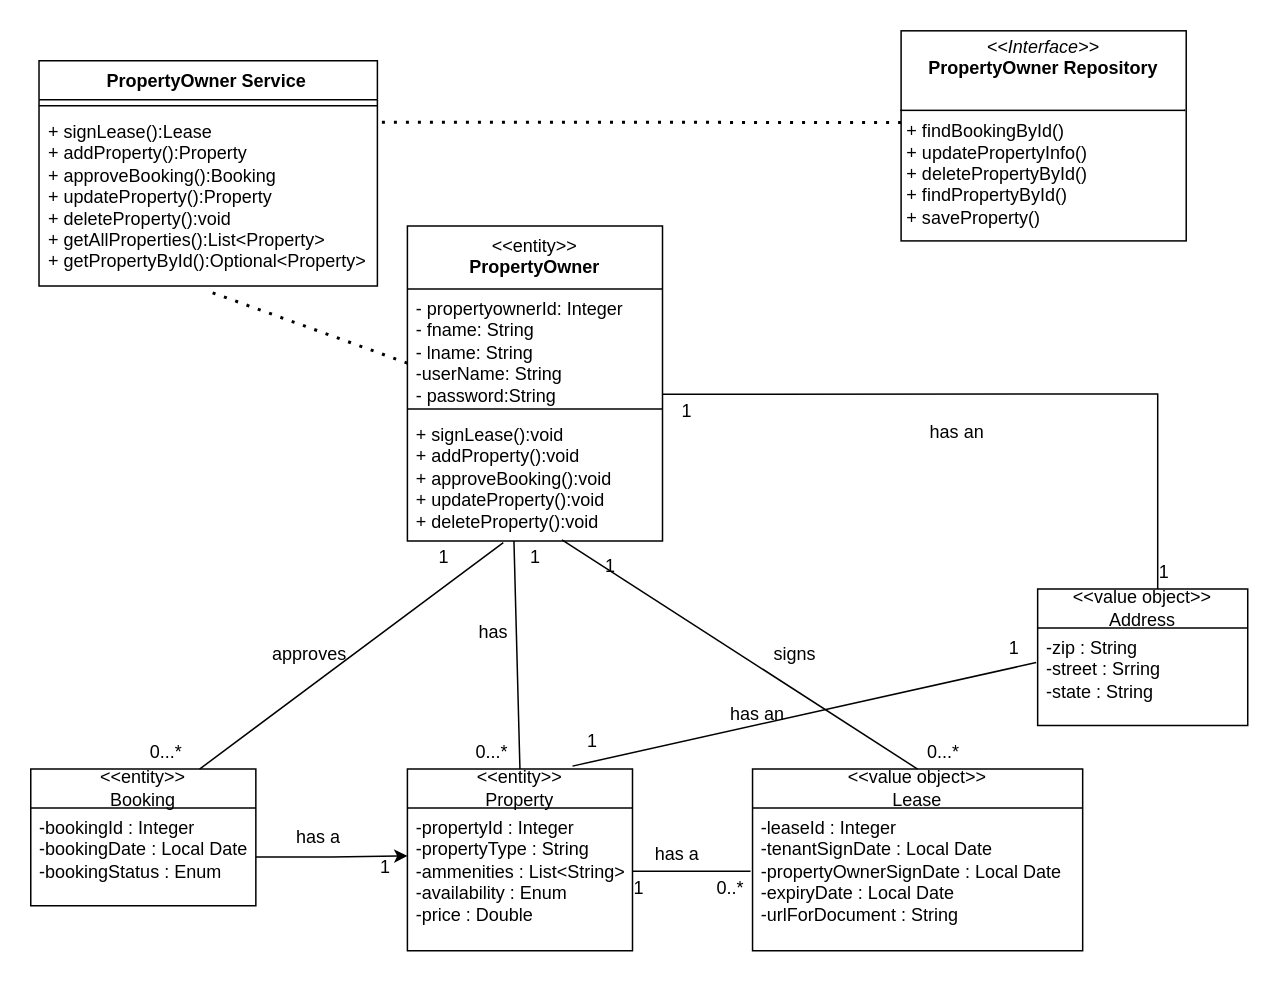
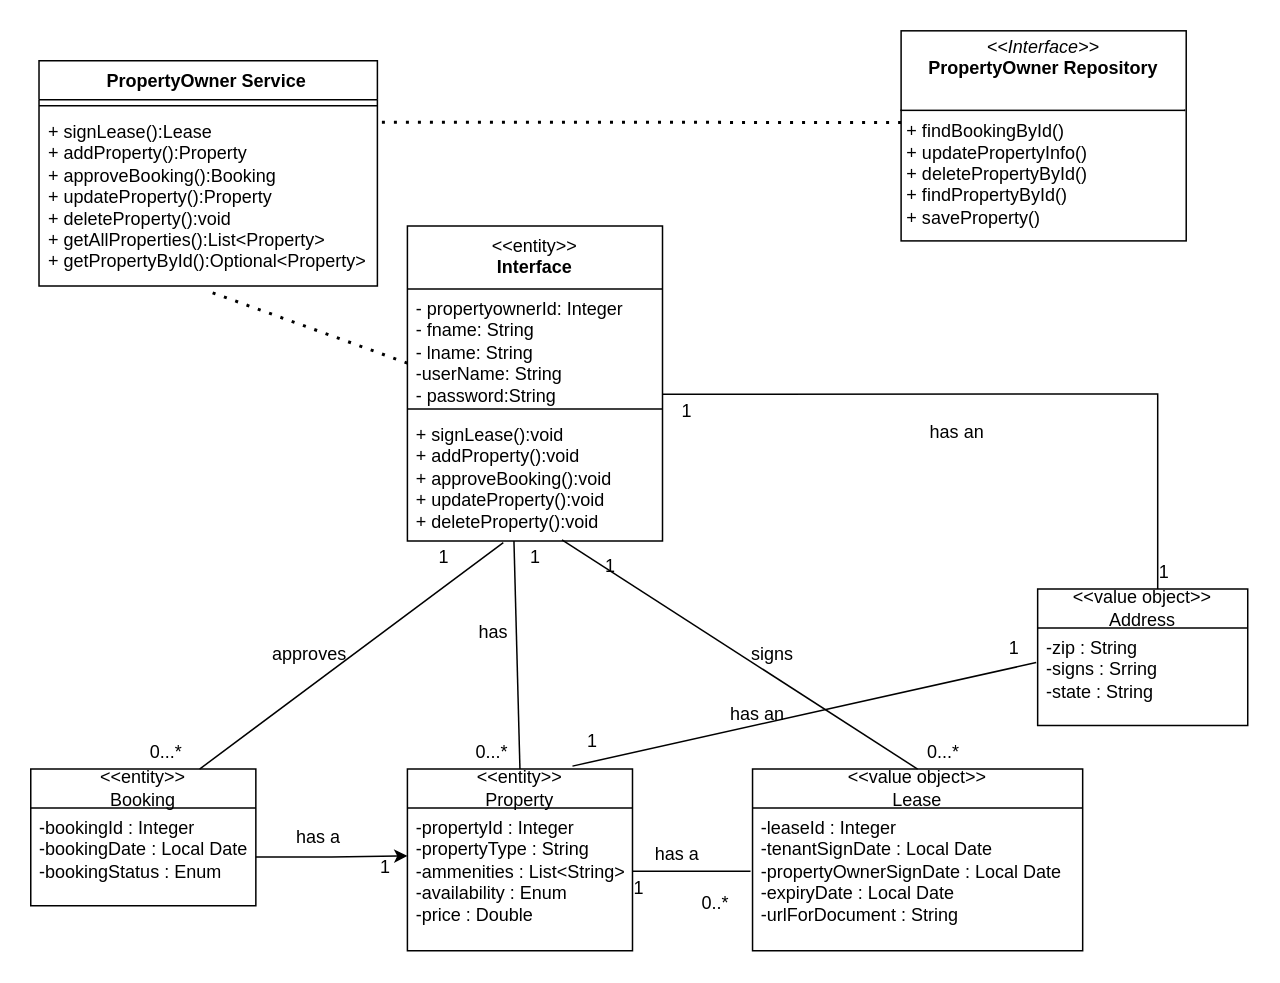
node "<<entity>>PropertyOwner": label "<<entity>>PropertyOwner" -> "<<entity>>Interface"
node "signs": moved (795, 655) -> (773, 655)
node "-zip : String -street : Srring -state : String": label "-zip : String -street : Srring -state : String" -> "-zip : String -signs : Srring -state : String"
node "0..*": moved (731, 889) -> (716, 904)
